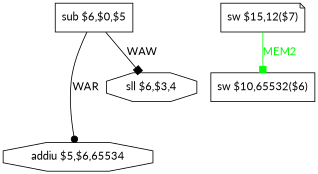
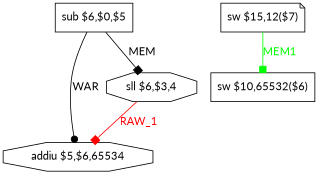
edge "sub $6,$0,$5" -> "sll $6,$3,4": label "WAW" -> "MEM"
edge "sw $15,12($7)" -> "sw $10,65532($6)": label "MEM2" -> "MEM1"
edge "sll $6,$3,4" -> "addiu $5,$6,65534": added, label "RAW_1"
